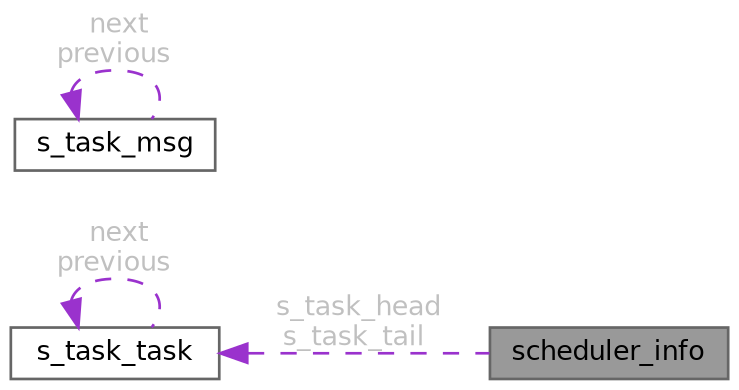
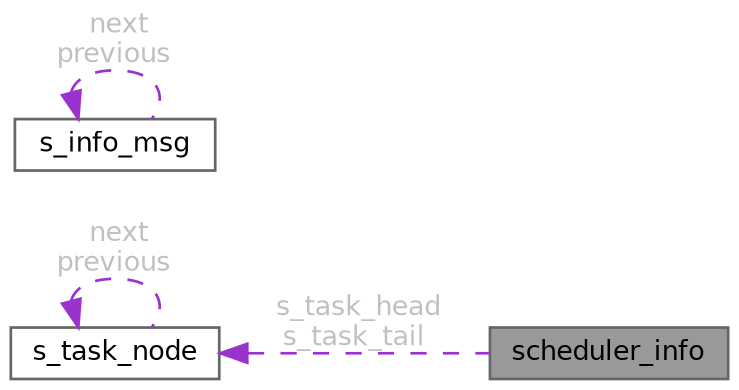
node "s_task_msg": label "s_task_msg" -> "s_info_msg"
node "s_task_task": label "s_task_task" -> "s_task_node"
